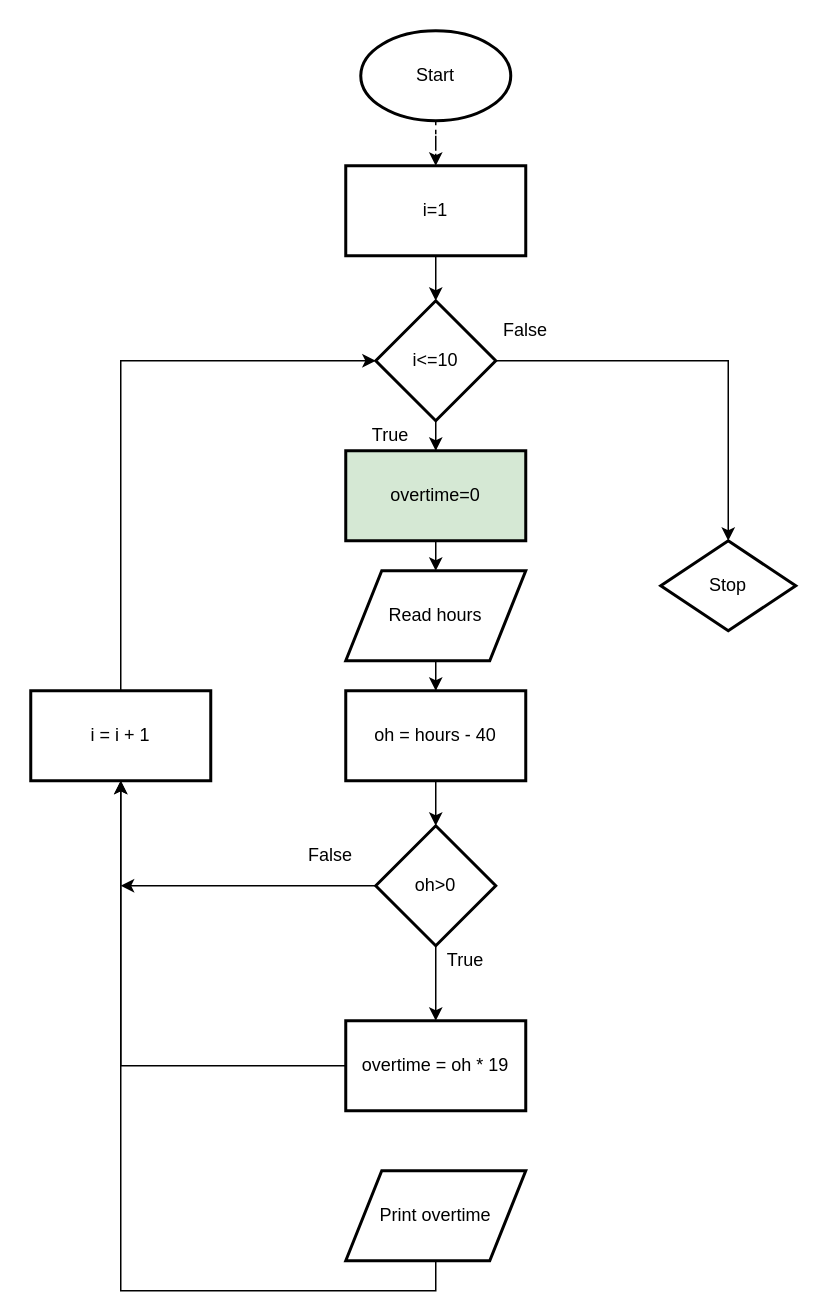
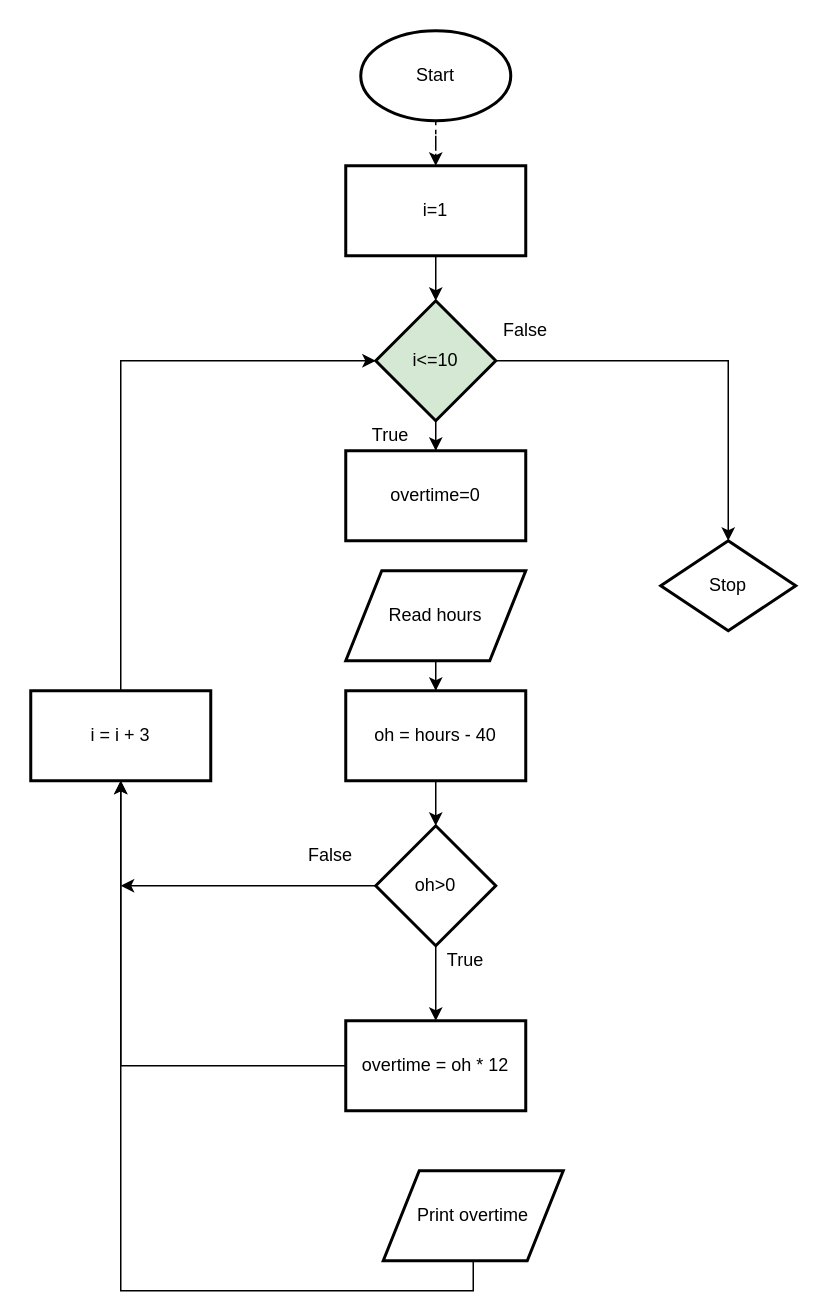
node "i<=10": fillcolor #ffffff -> #d5e8d4
node "overtime=0": fillcolor #d5e8d4 -> #ffffff
edge "overtime=0" -> "Read hours": removed
node "i = i + 1": label "i = i + 1" -> "i = i + 3"
node "overtime = oh * 19": label "overtime = oh * 19" -> "overtime = oh * 12"
node "Print overtime": moved (436, 1216) -> (473, 1216)
